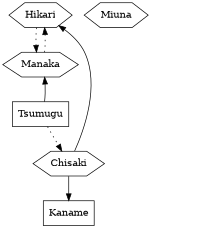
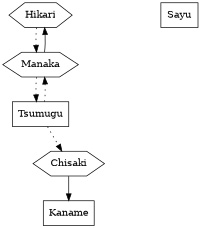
node "Miuna": removed
node "Sayu": added
edge "Manaka" -> "Hikari": style dotted -> solid
edge "Manaka" -> "Tsumugu": added
edge "Chisaki" -> "Hikari": removed
edge "Tsumugu" -> "Manaka": style solid -> dotted
